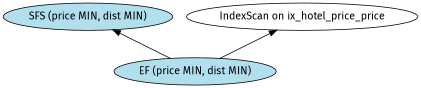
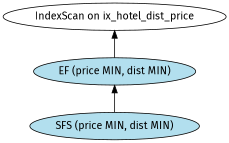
node "IndexScan on ix_hotel_price_price": label "IndexScan on ix_hotel_price_price" -> "IndexScan on ix_hotel_dist_price"
edge "EF (price MIN, dist MIN)" -> "SFS (price MIN, dist MIN)": reversed
